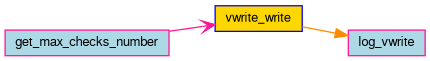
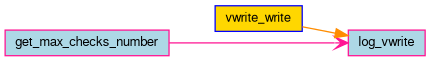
edge "get_max_checks_number" -> "vwrite_write": now "get_max_checks_number" -> "log_vwrite"
